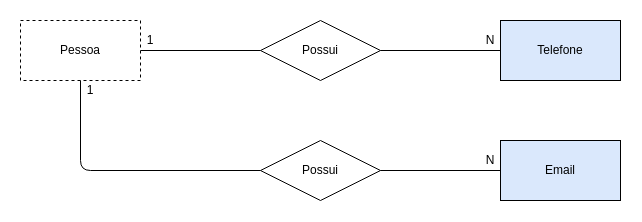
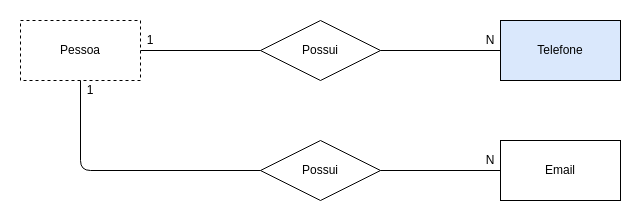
node "Email": fillcolor #dae8fc -> #ffffff
